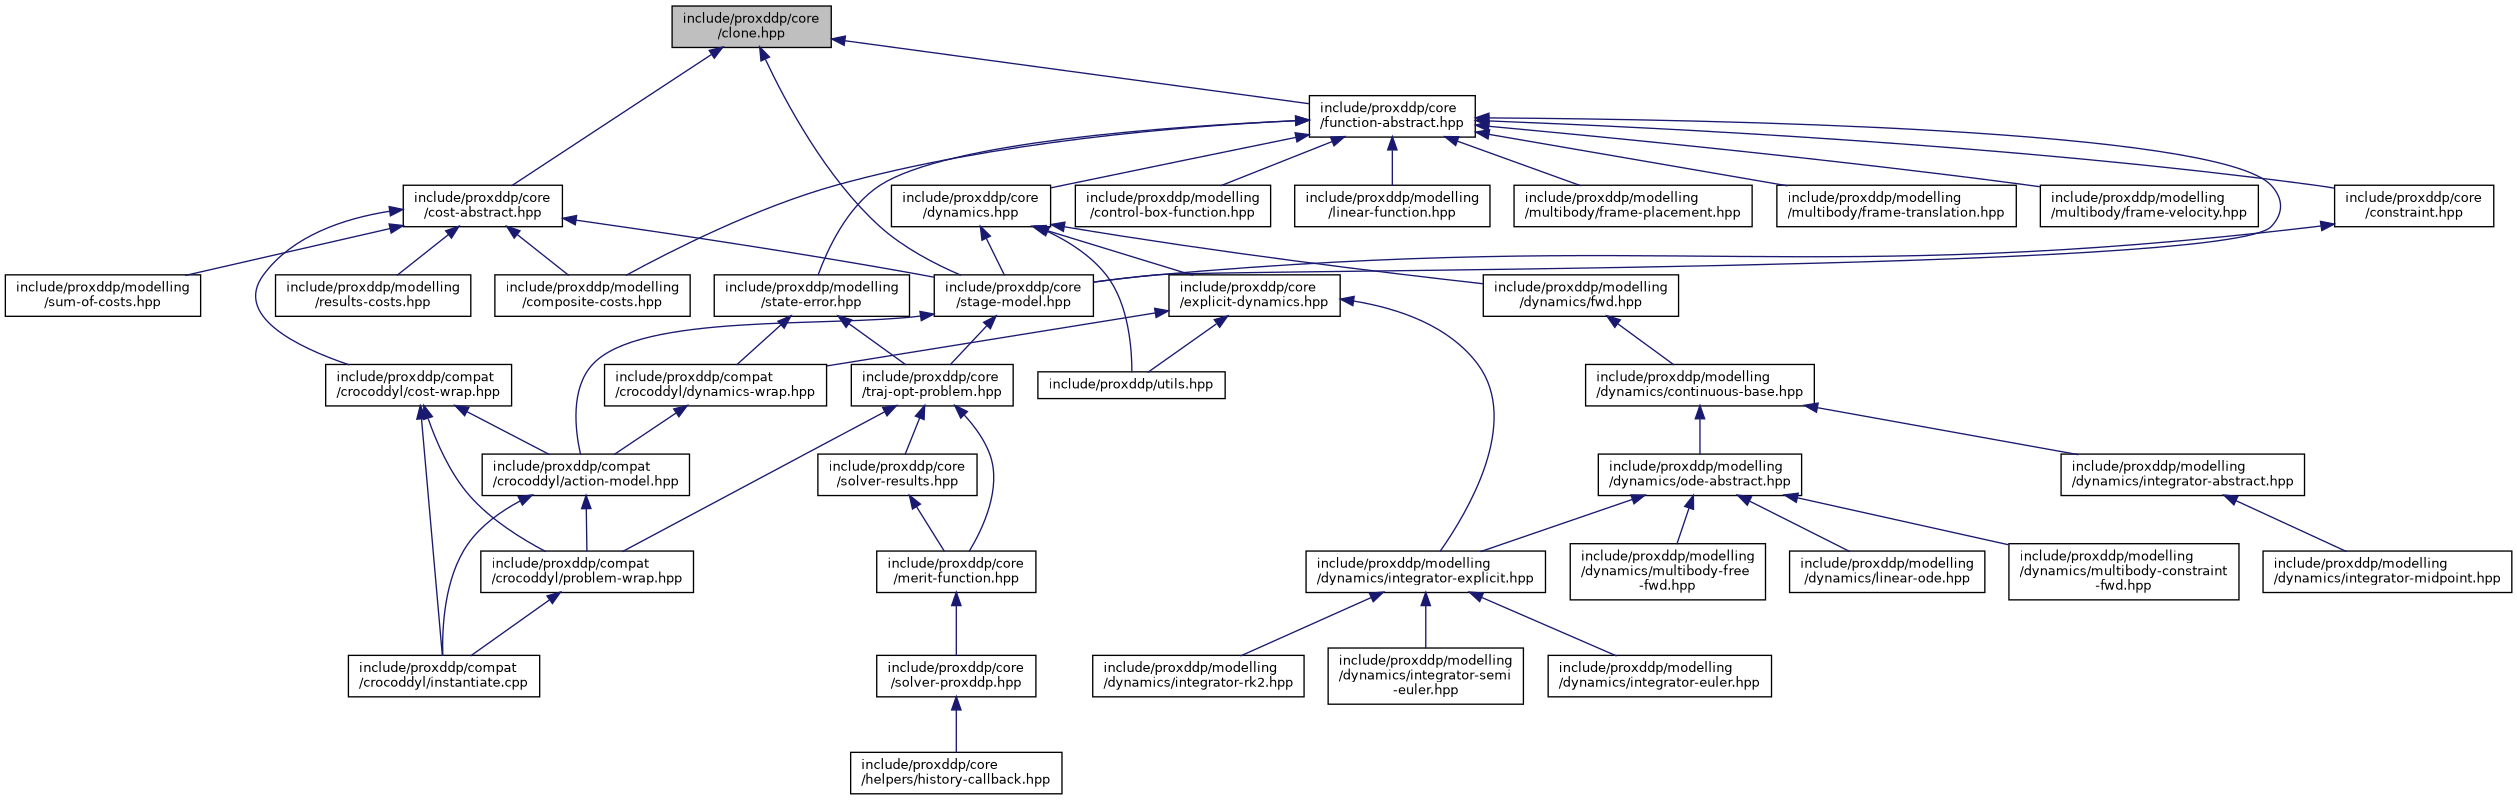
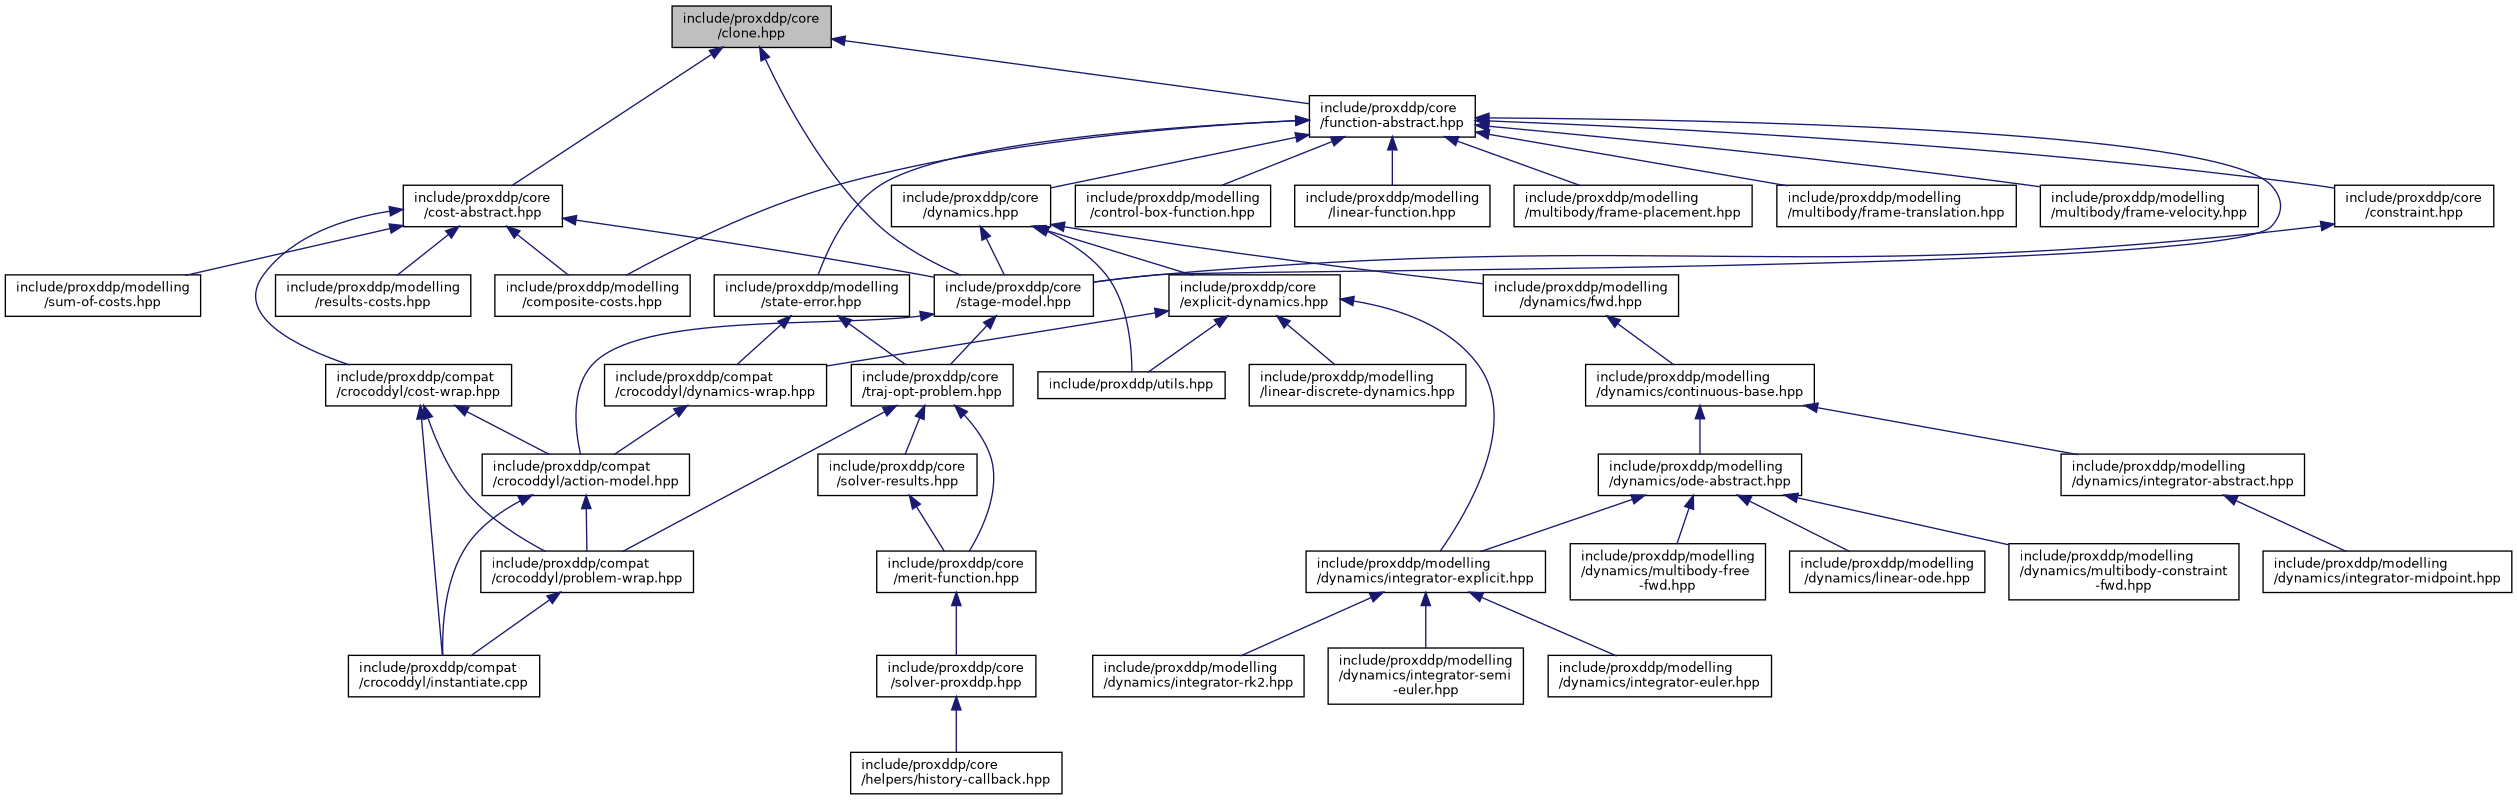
node "include/proxddp/modelling /linear-discrete-dynamics.hpp": added
